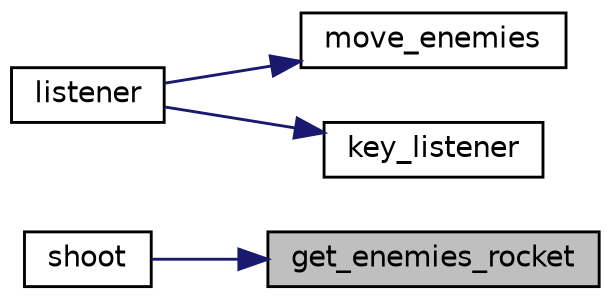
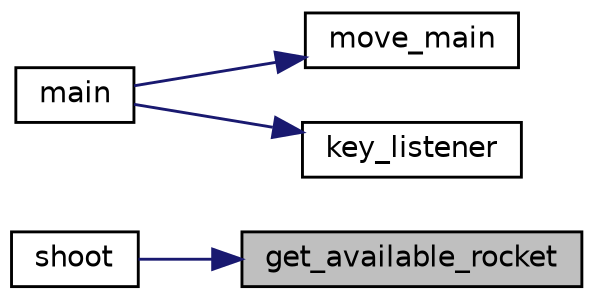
node "move_enemies": label "move_enemies" -> "move_main"
node "listener": label "listener" -> "main"
node "get_enemies_rocket": label "get_enemies_rocket" -> "get_available_rocket"
